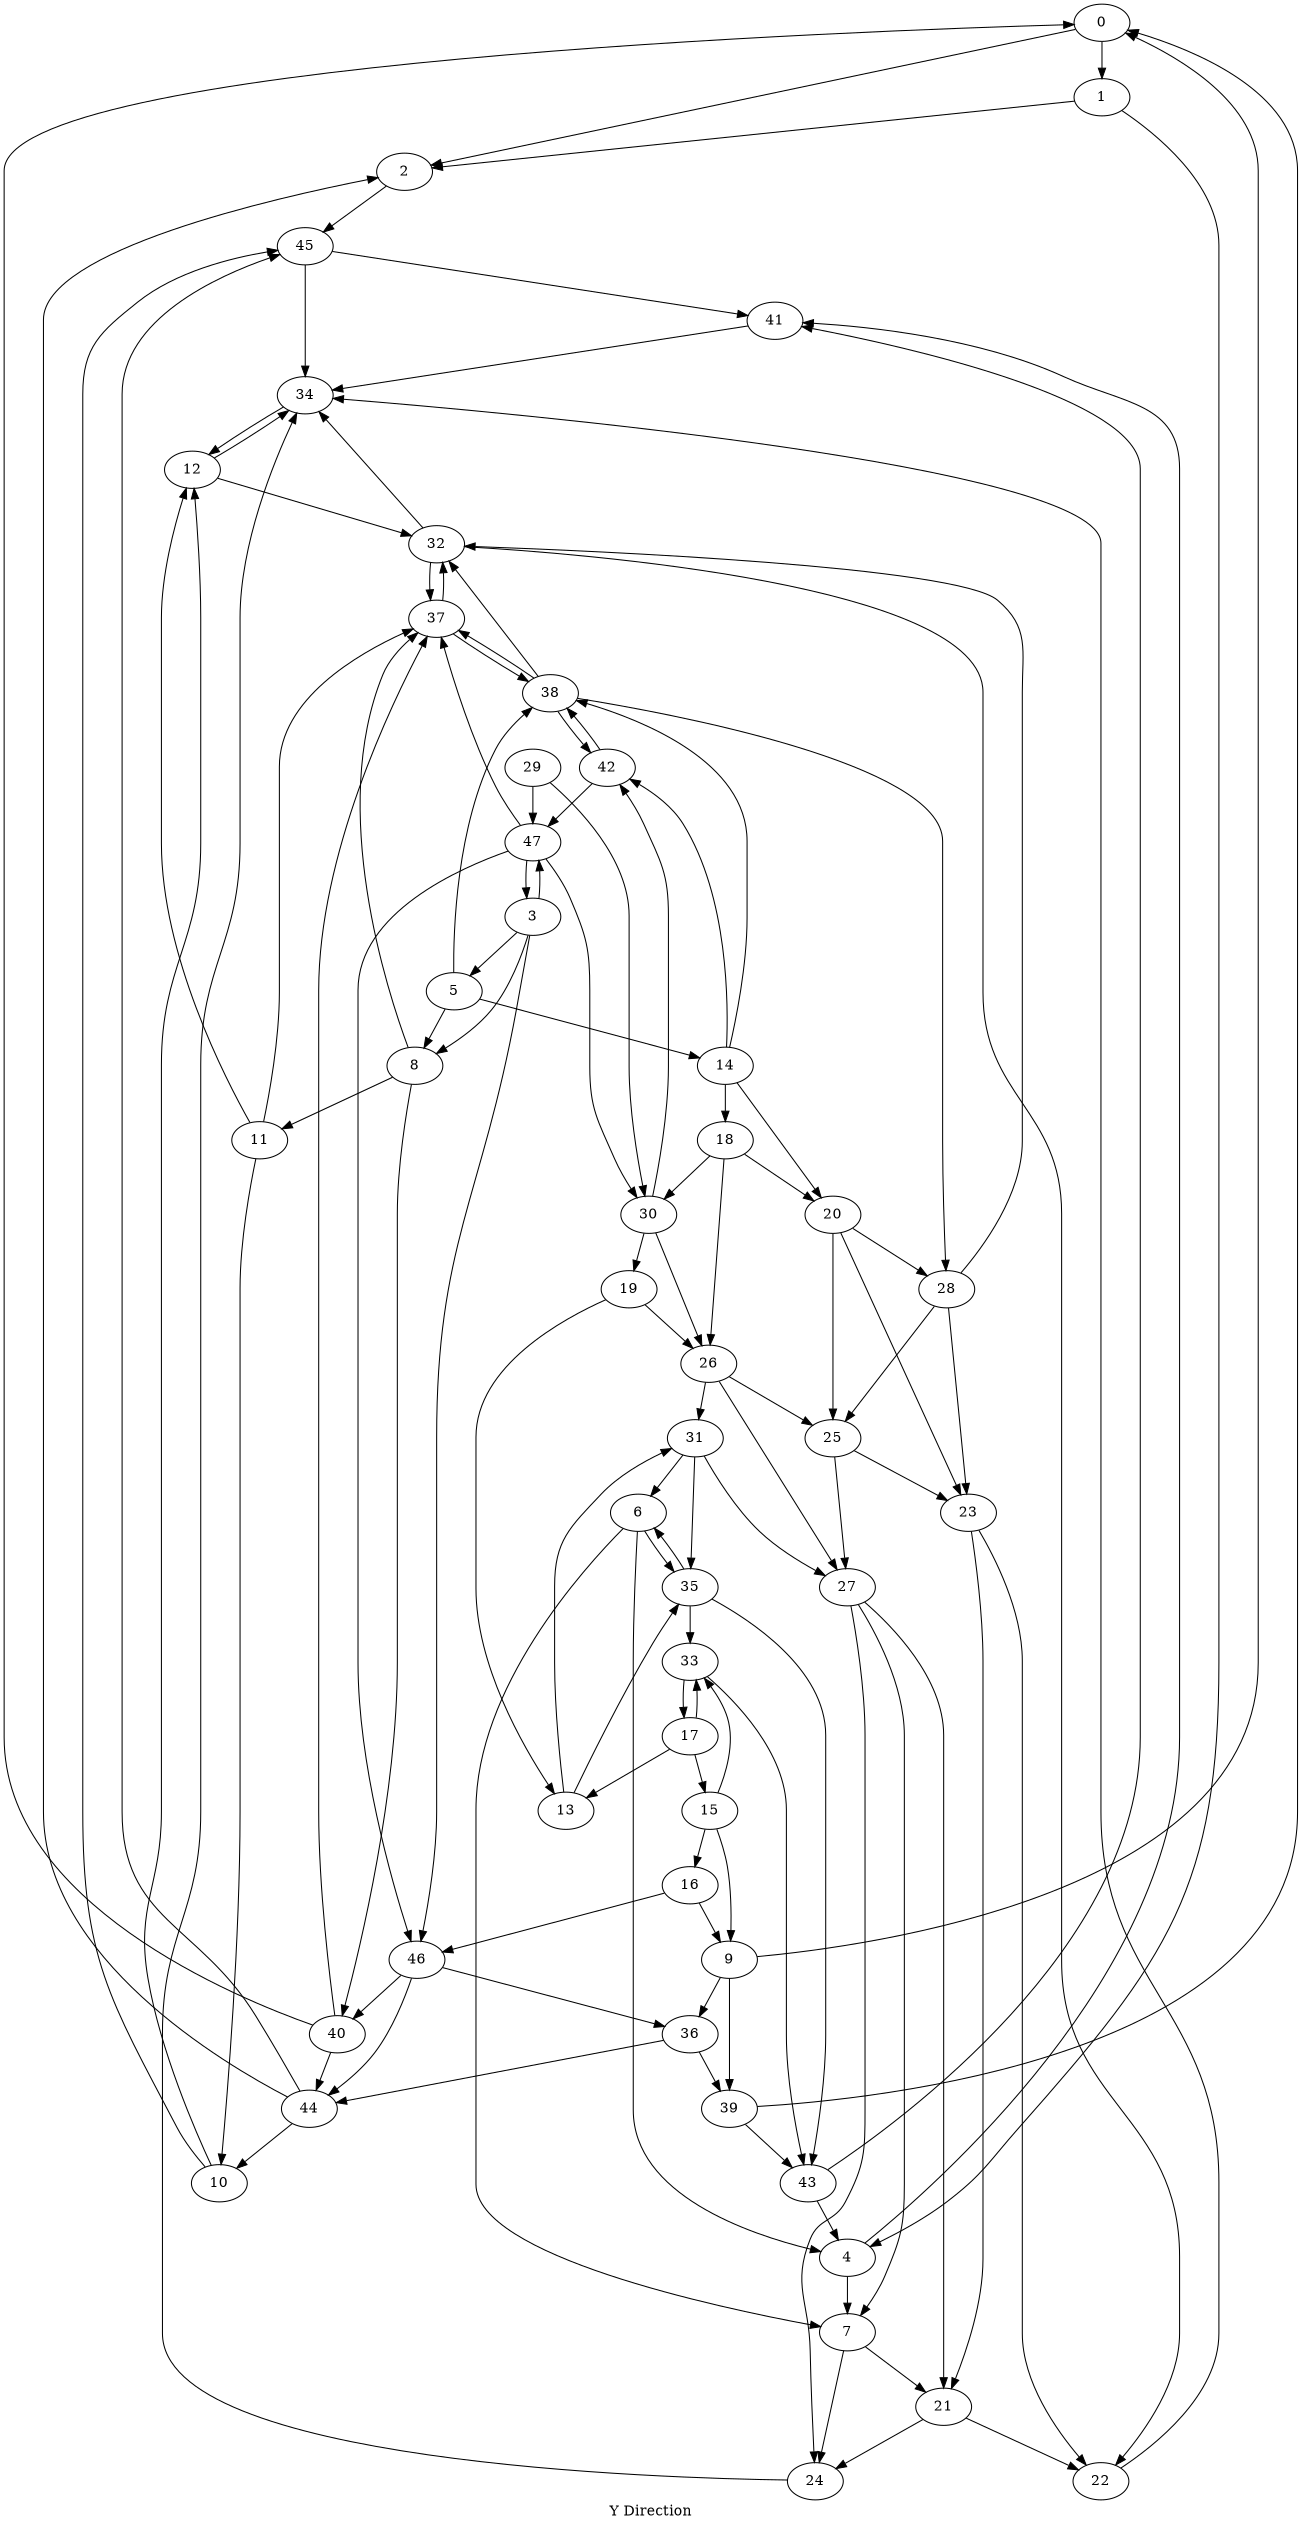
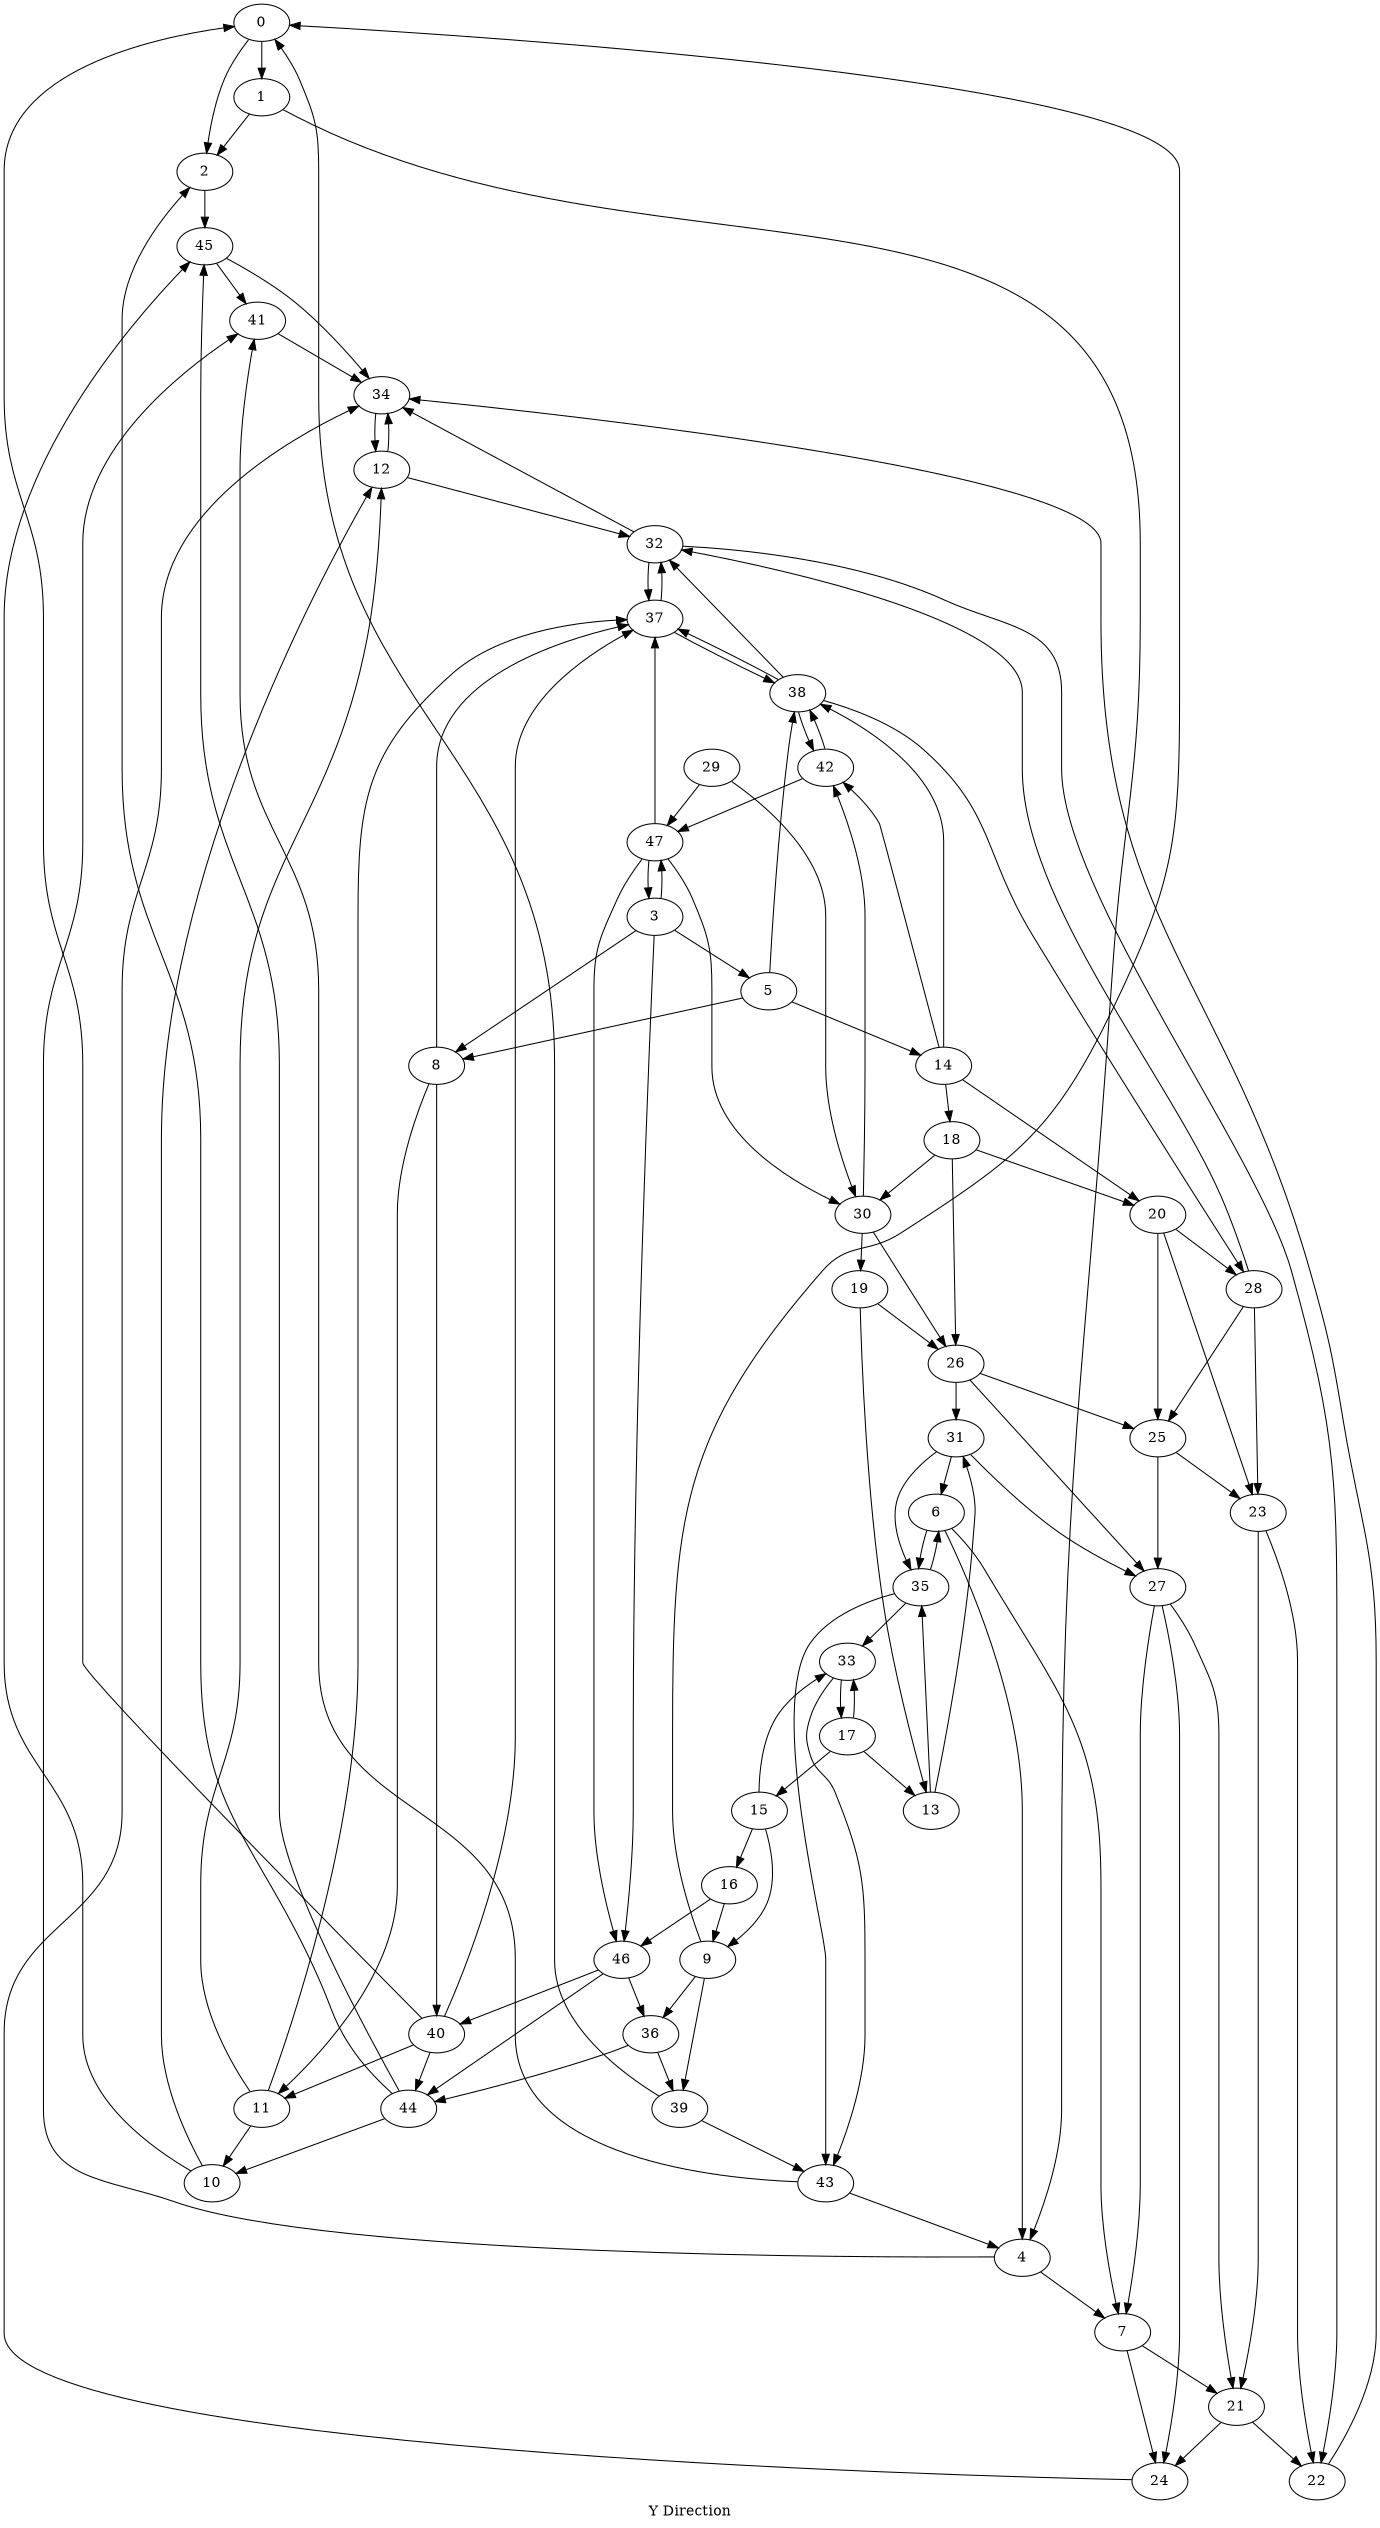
edge "40" -> "11": added
